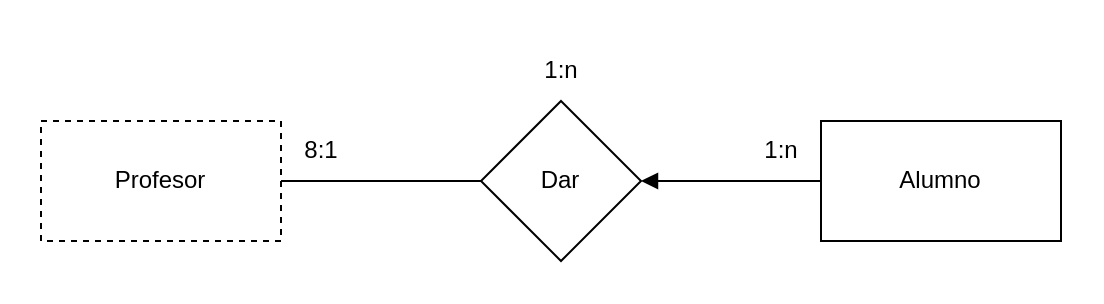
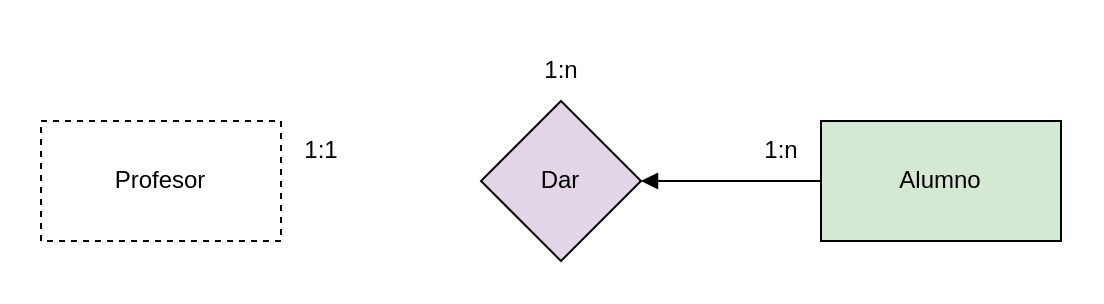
node "8:1": label "8:1" -> "1:1"
edge "Profesor" -- "Dar": removed
node "Dar": fillcolor #ffffff -> #e1d5e7
node "Alumno": fillcolor #ffffff -> #d5e8d4
